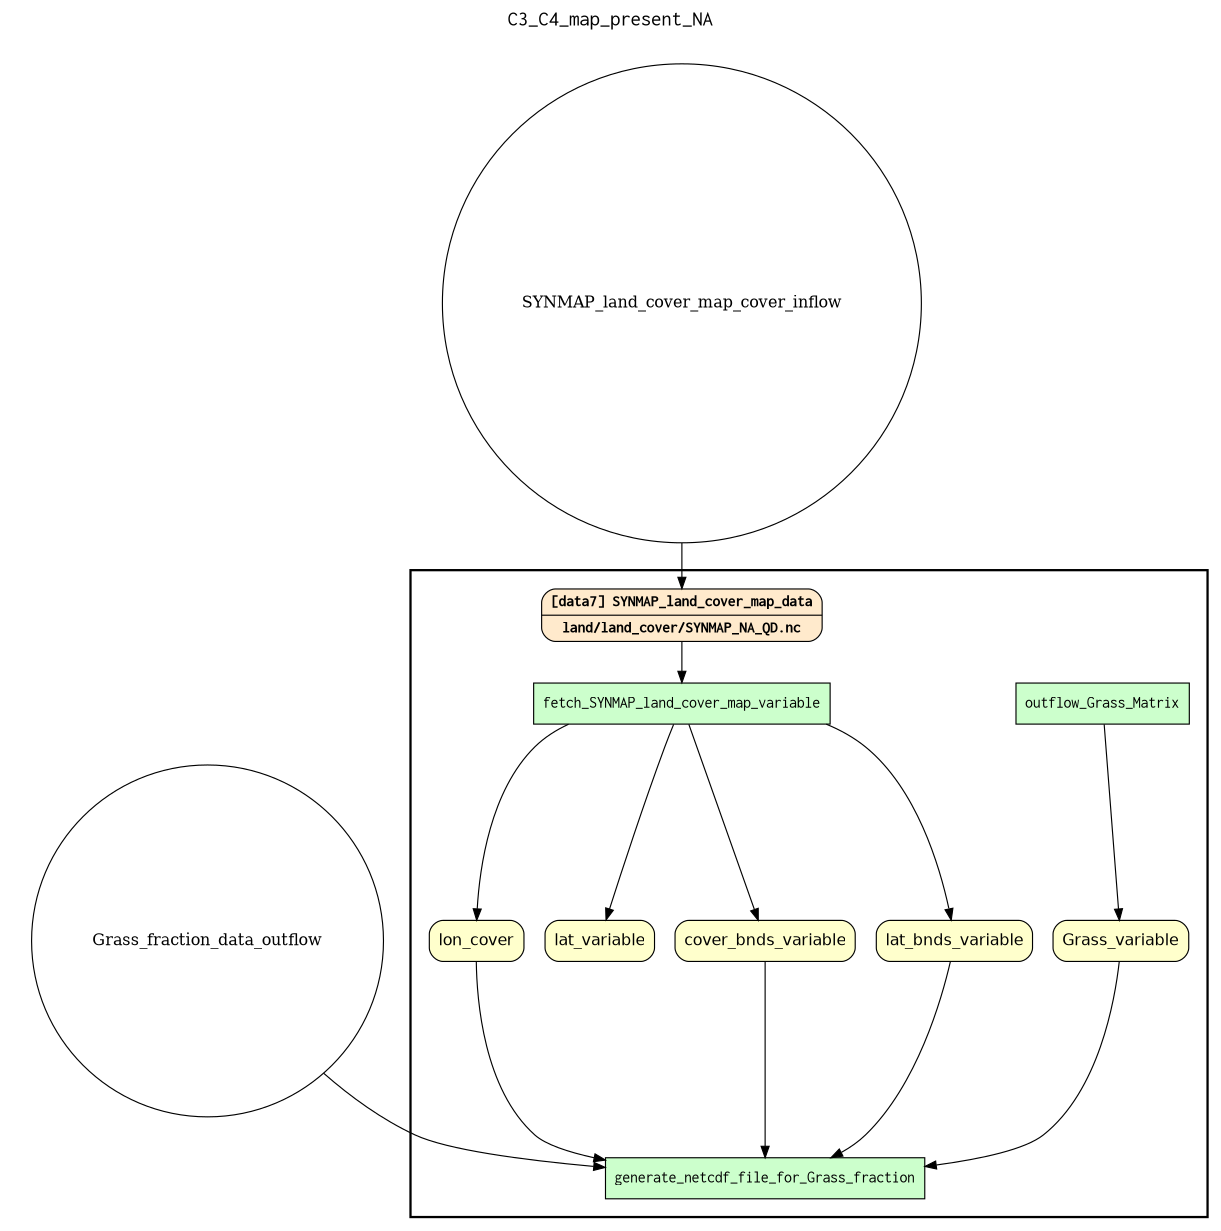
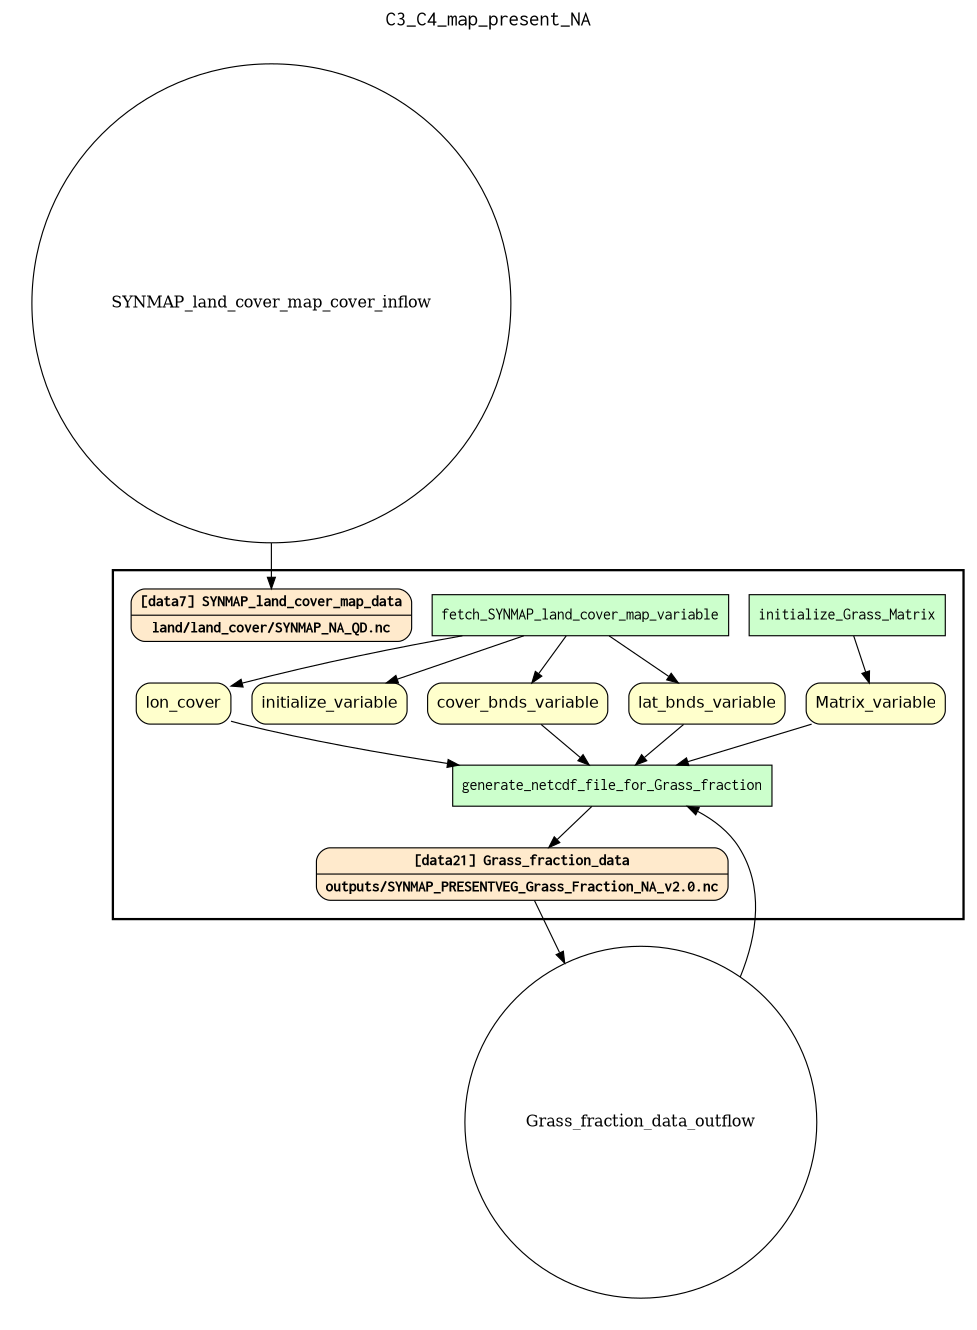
edge "[data7] SYNMAP_land_cover_map_data" -> "fetch_SYNMAP_land_cover_map_variable": removed
node "outflow_Grass_Matrix": label "outflow_Grass_Matrix" -> "initialize_Grass_Matrix"
node "[data21] Grass_fraction_data": added
node "lat_variable": label "lat_variable" -> "initialize_variable"
node "Grass_variable": label "Grass_variable" -> "Matrix_variable"
